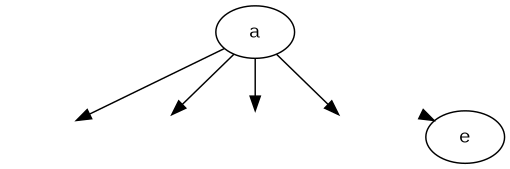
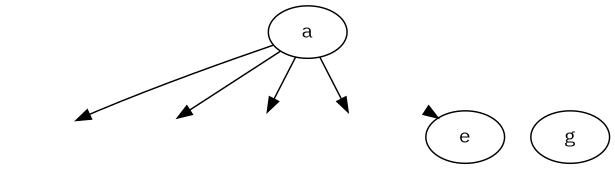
node "g": added
